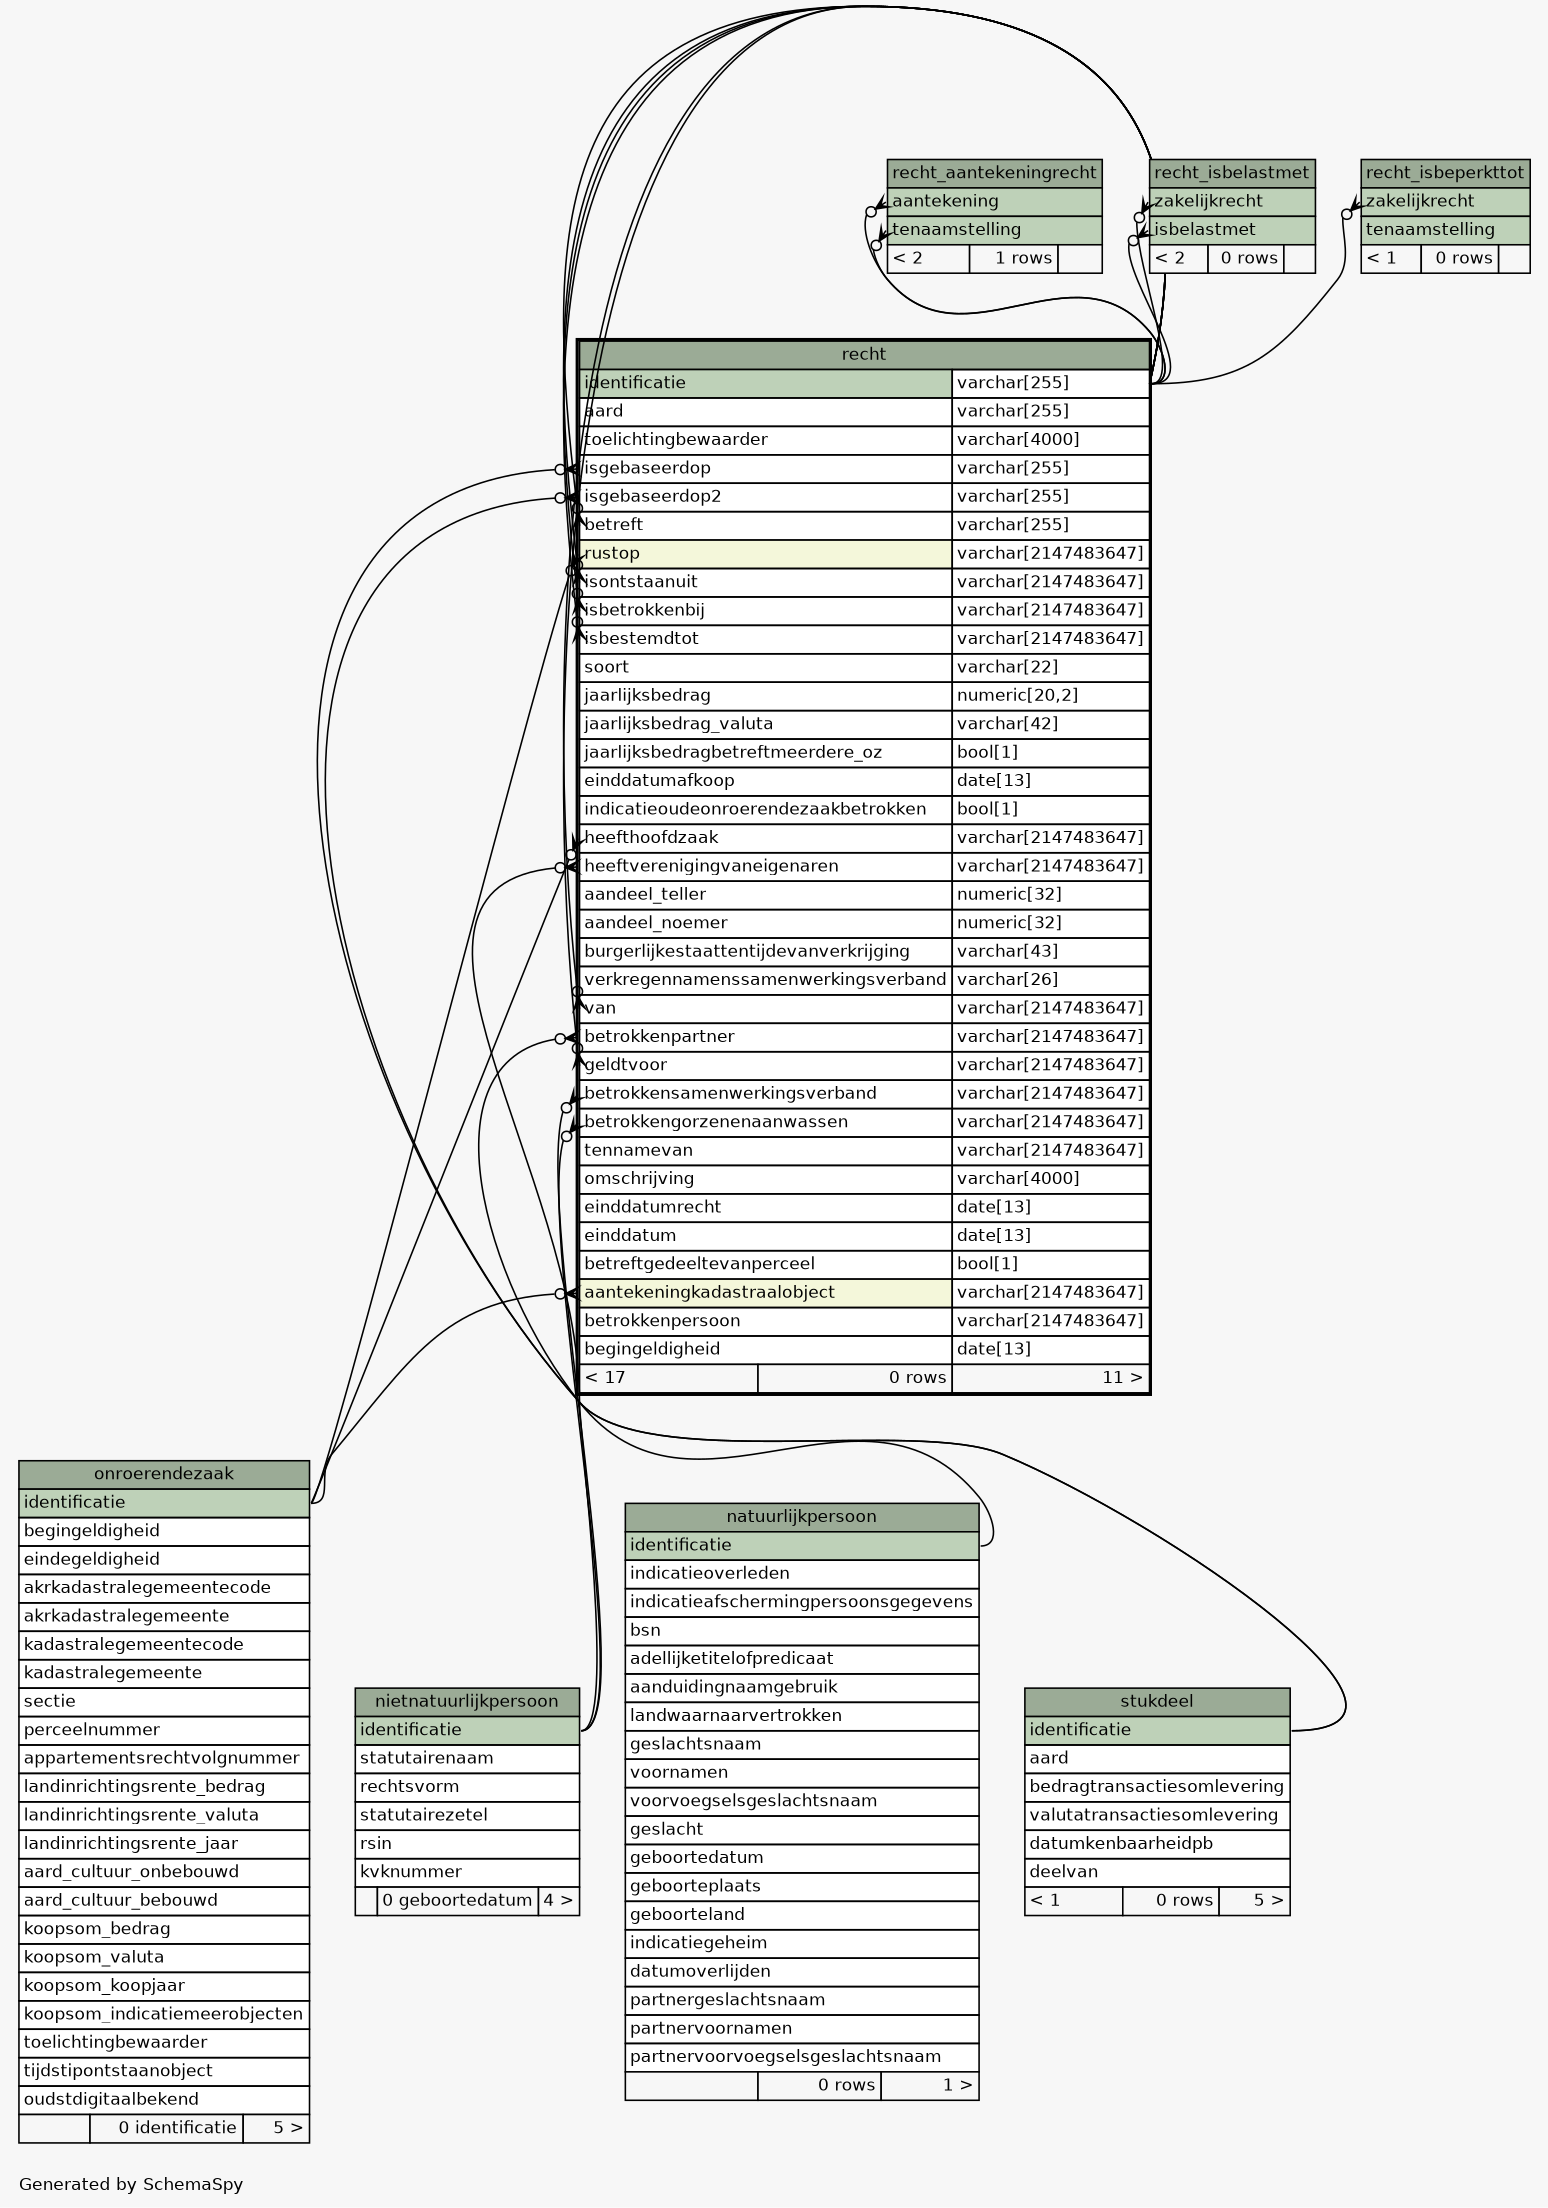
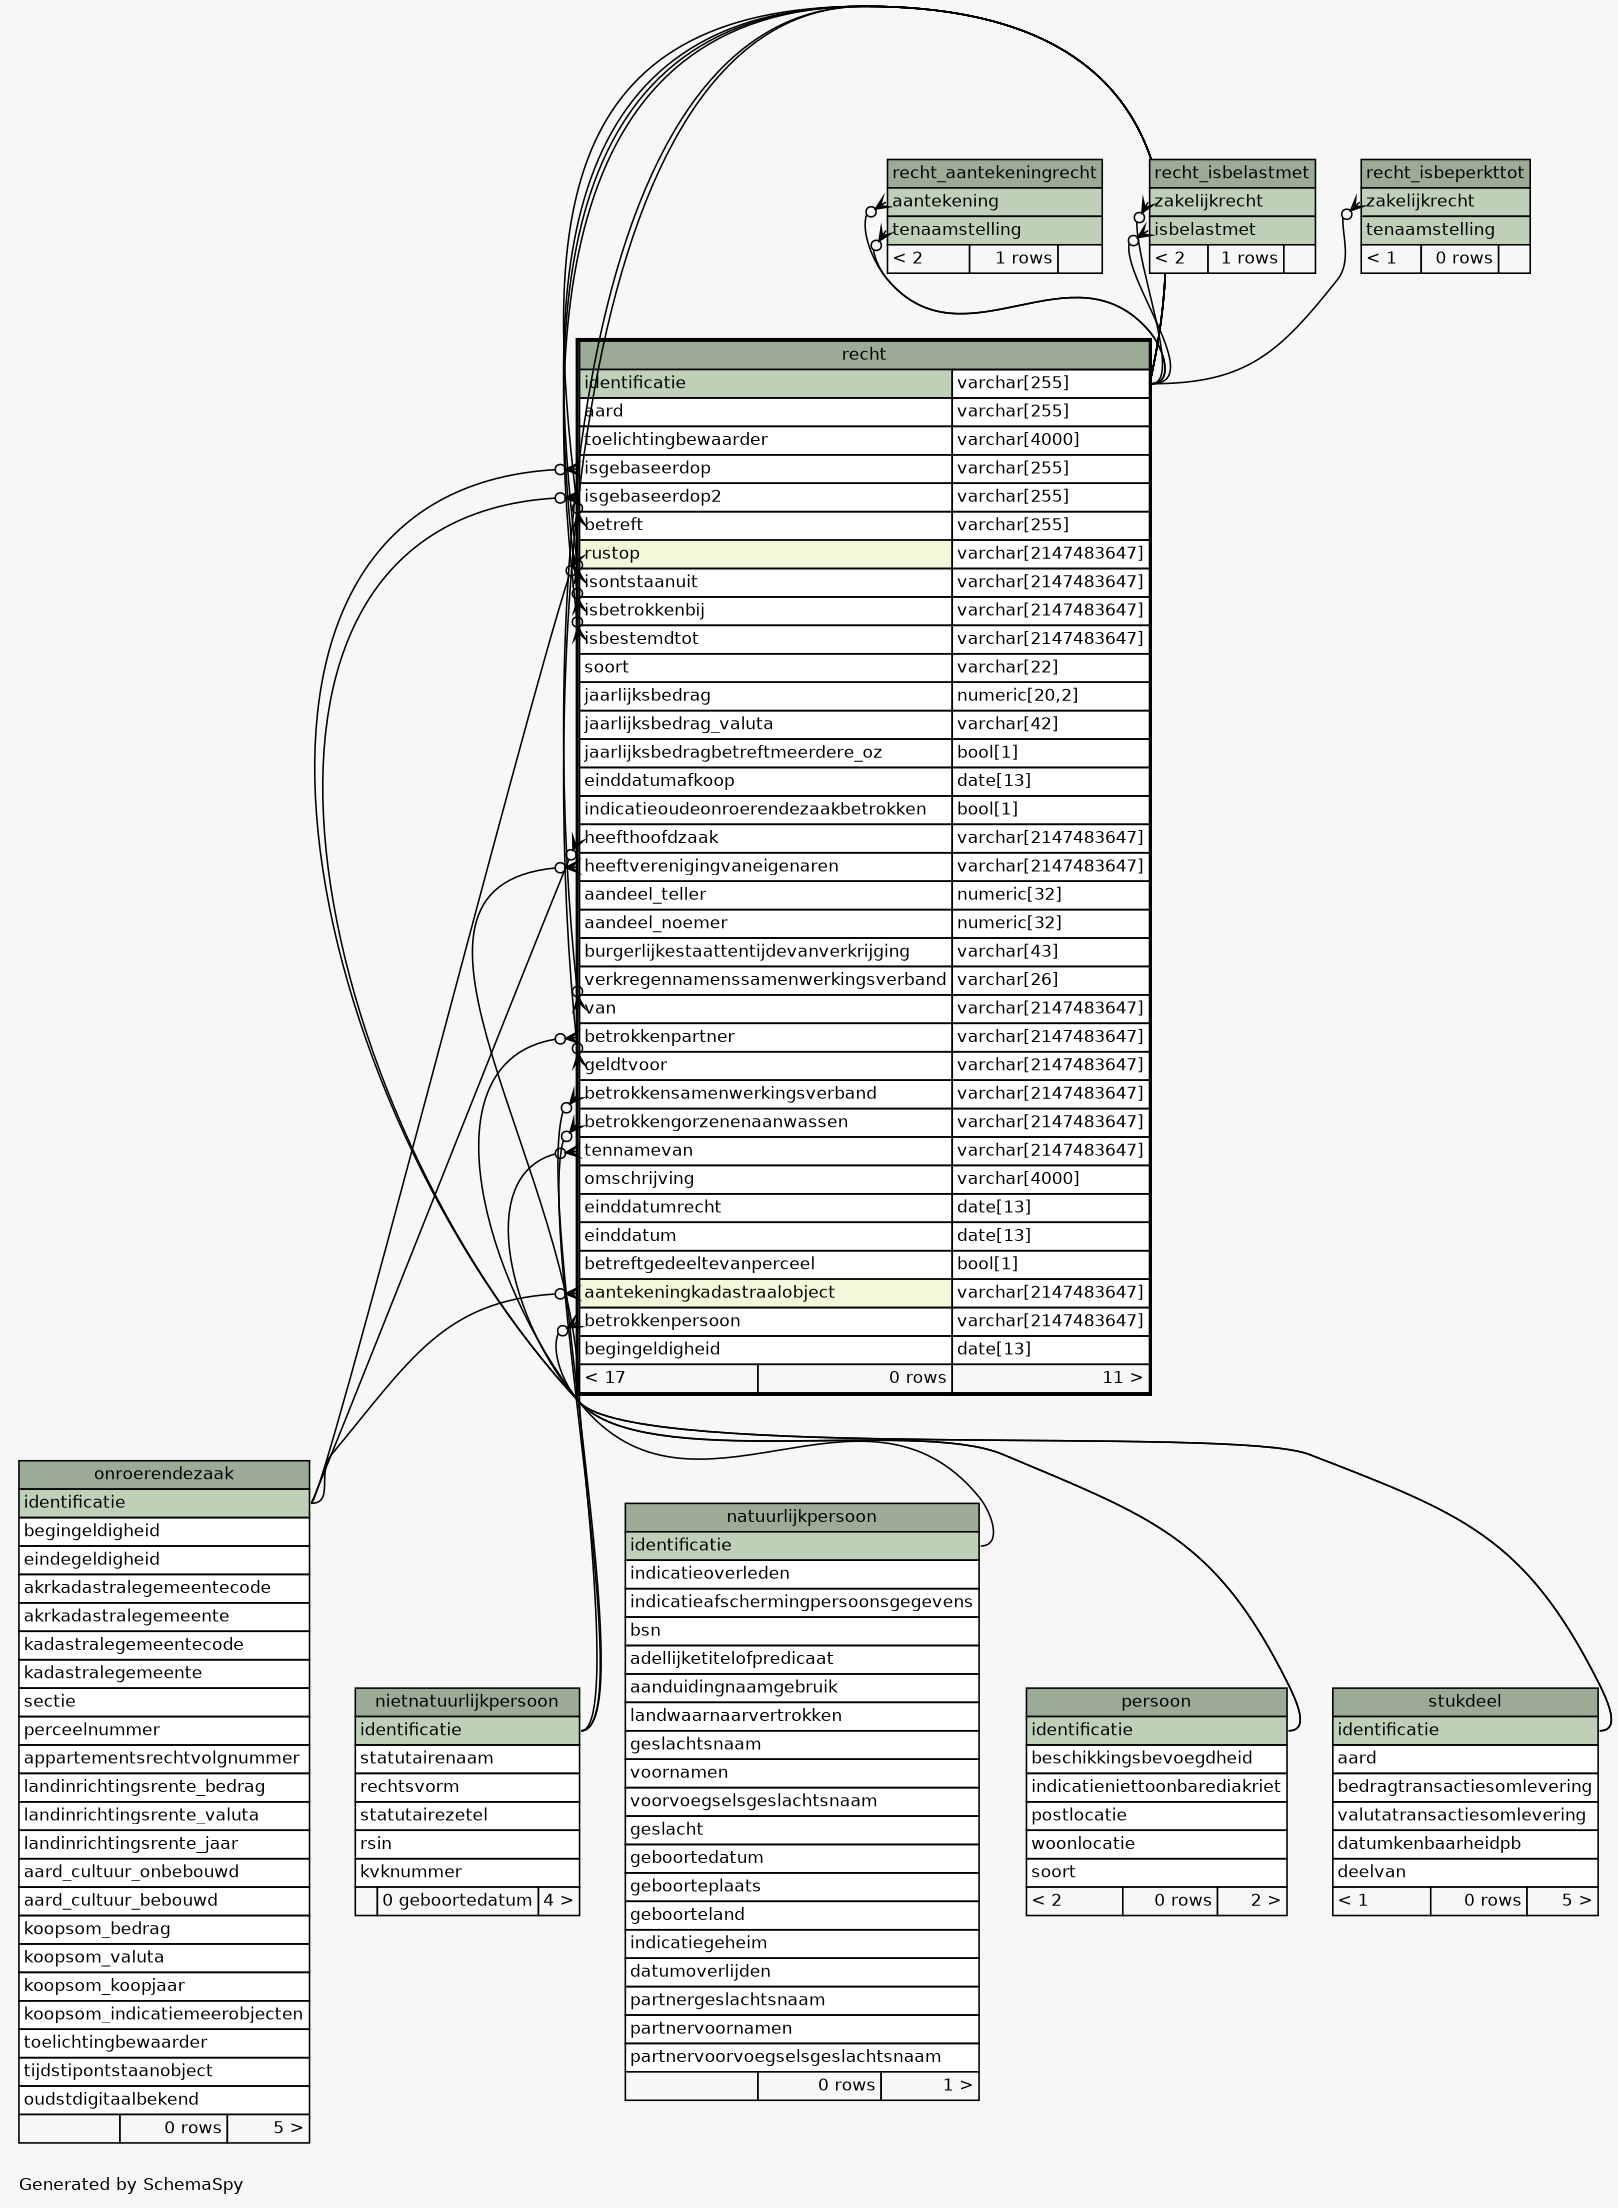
node "recht_isbelastmet": text "0 rows" -> "1 rows"
node "persoon": added
node "onroerendezaak": text "0 identificatie" -> "0 rows"
